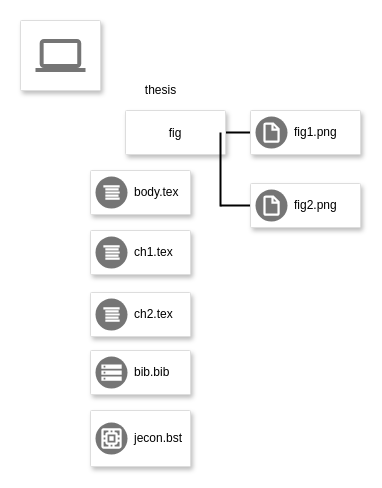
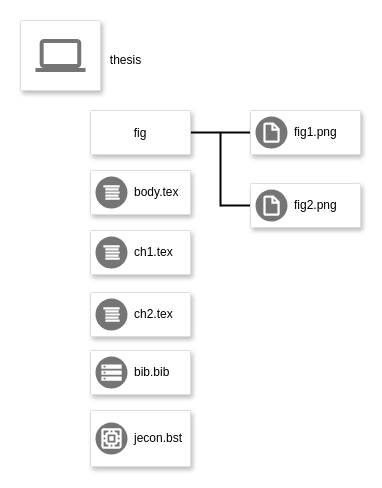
node "thesis": moved (161, 91) -> (126, 61)
node "fig": moved (176, 133) -> (141, 133)
